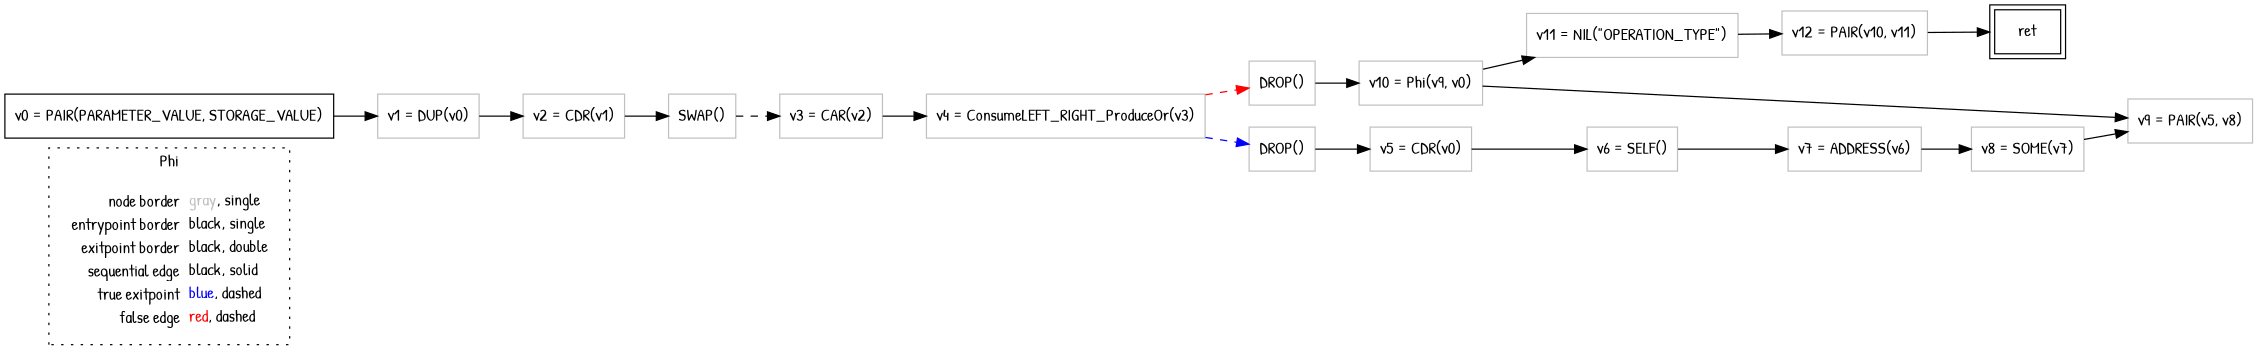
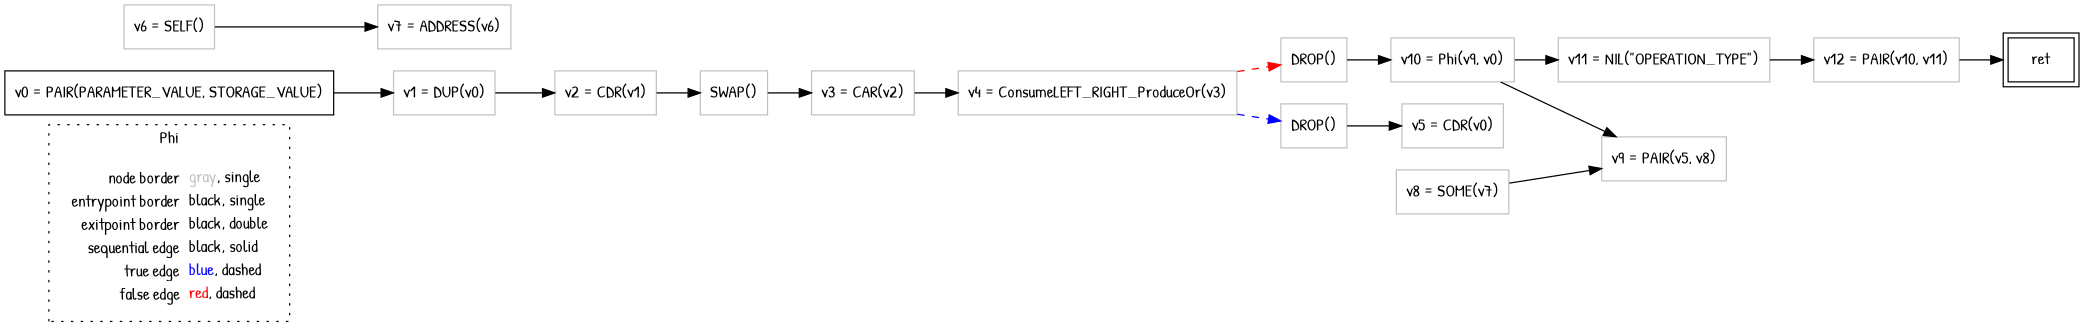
edge "SWAP()" -> "v3 = CAR(v2)": style dashed -> solid
edge "v5 = CDR(v0)" -> "v6 = SELF()": removed
edge "v7 = ADDRESS(v6)" -> "v8 = SOME(v7)": removed
node "node border": text "true exitpoint" -> "true edge"
